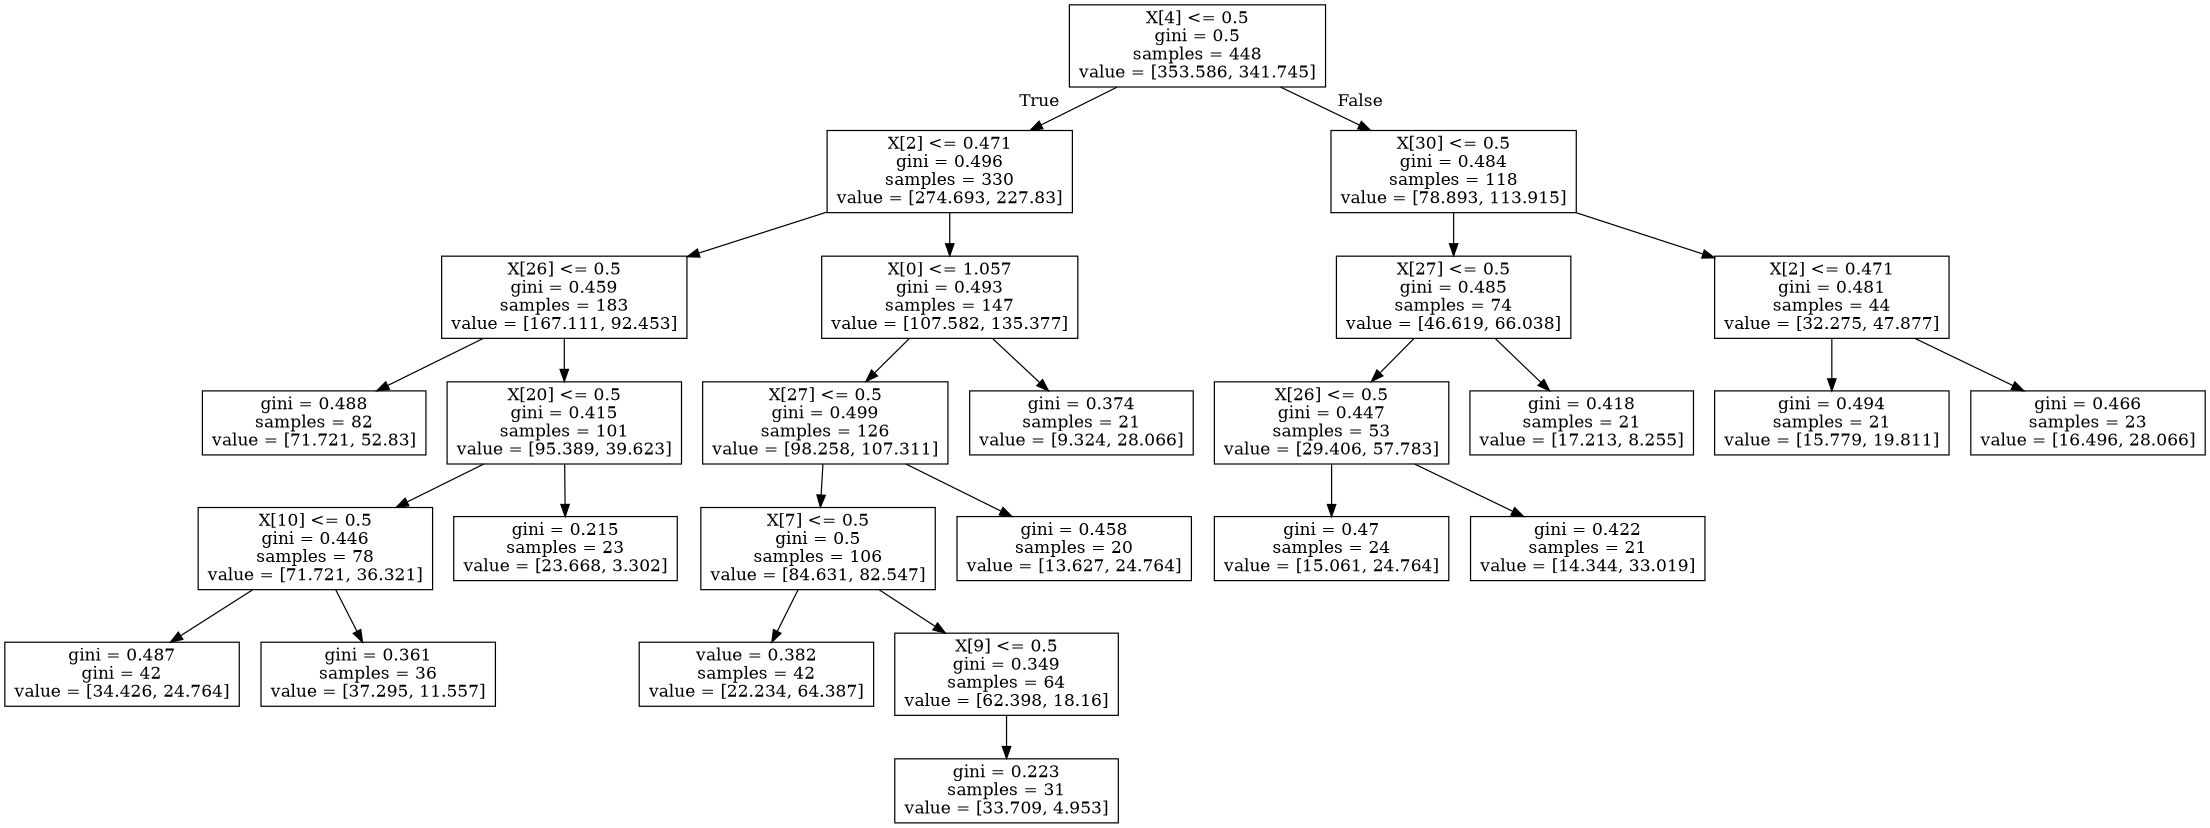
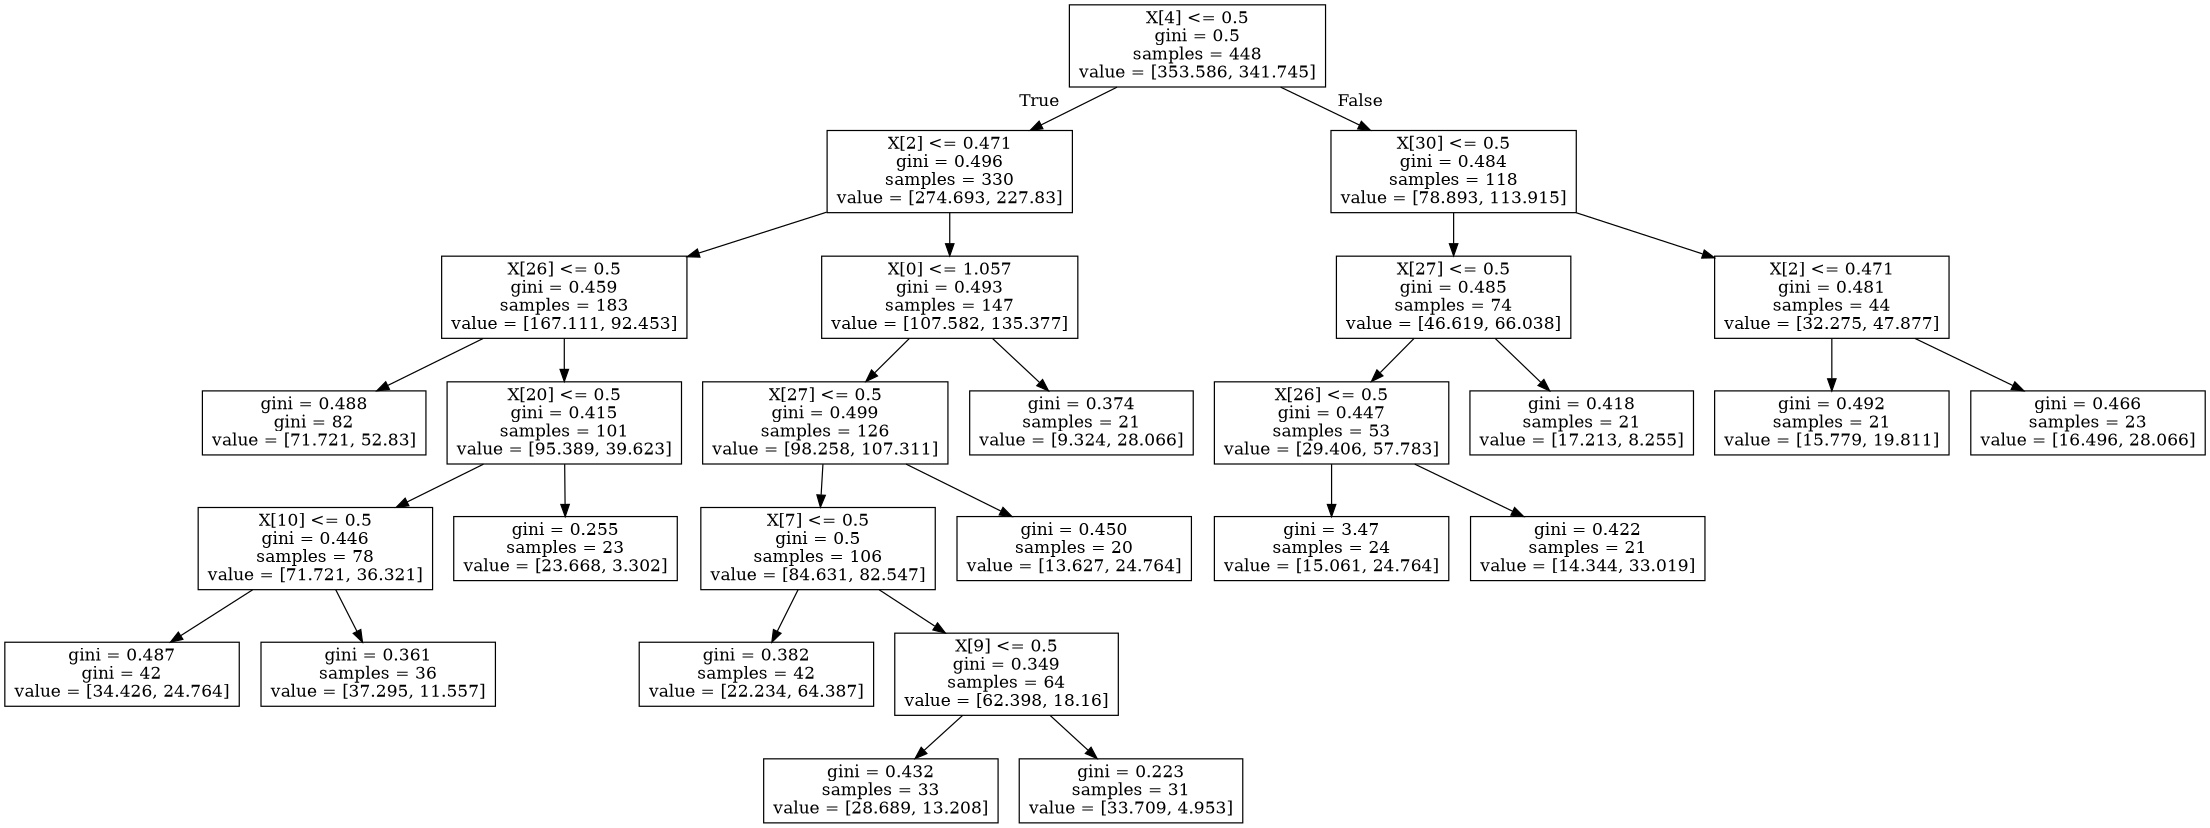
node "gini = 0.488 samples = 82 value = [71.721, 52.83]": label "gini = 0.488 samples = 82 value = [71.721, 52.83]" -> "gini = 0.488 gini = 82 value = [71.721, 52.83]"
node "gini = 0.494 samples = 21 value = [15.779, 19.811]": label "gini = 0.494 samples = 21 value = [15.779, 19.811]" -> "gini = 0.492 samples = 21 value = [15.779, 19.811]"
node "gini = 0.215 samples = 23 value = [23.668, 3.302]": label "gini = 0.215 samples = 23 value = [23.668, 3.302]" -> "gini = 0.255 samples = 23 value = [23.668, 3.302]"
node "gini = 0.458 samples = 20 value = [13.627, 24.764]": label "gini = 0.458 samples = 20 value = [13.627, 24.764]" -> "gini = 0.450 samples = 20 value = [13.627, 24.764]"
node "gini = 0.47 samples = 24 value = [15.061, 24.764]": label "gini = 0.47 samples = 24 value = [15.061, 24.764]" -> "gini = 3.47 samples = 24 value = [15.061, 24.764]"
node "value = 0.382 samples = 42 value = [22.234, 64.387]": label "value = 0.382 samples = 42 value = [22.234, 64.387]" -> "gini = 0.382 samples = 42 value = [22.234, 64.387]"
node "gini = 0.432 samples = 33 value = [28.689, 13.208]": added
